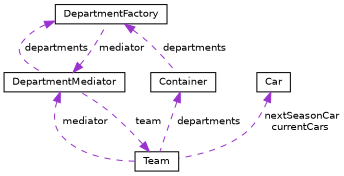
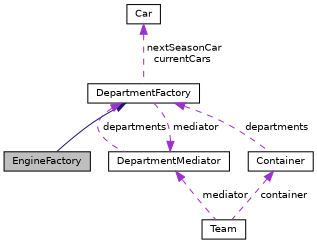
edge "DepartmentMediator" -> "Team": removed, label "team"
edge "Team" -> "Container": label " departments" -> " container"
edge "Team" -> "Car": now "DepartmentFactory" -> "Car"
node "EngineFactory": added
